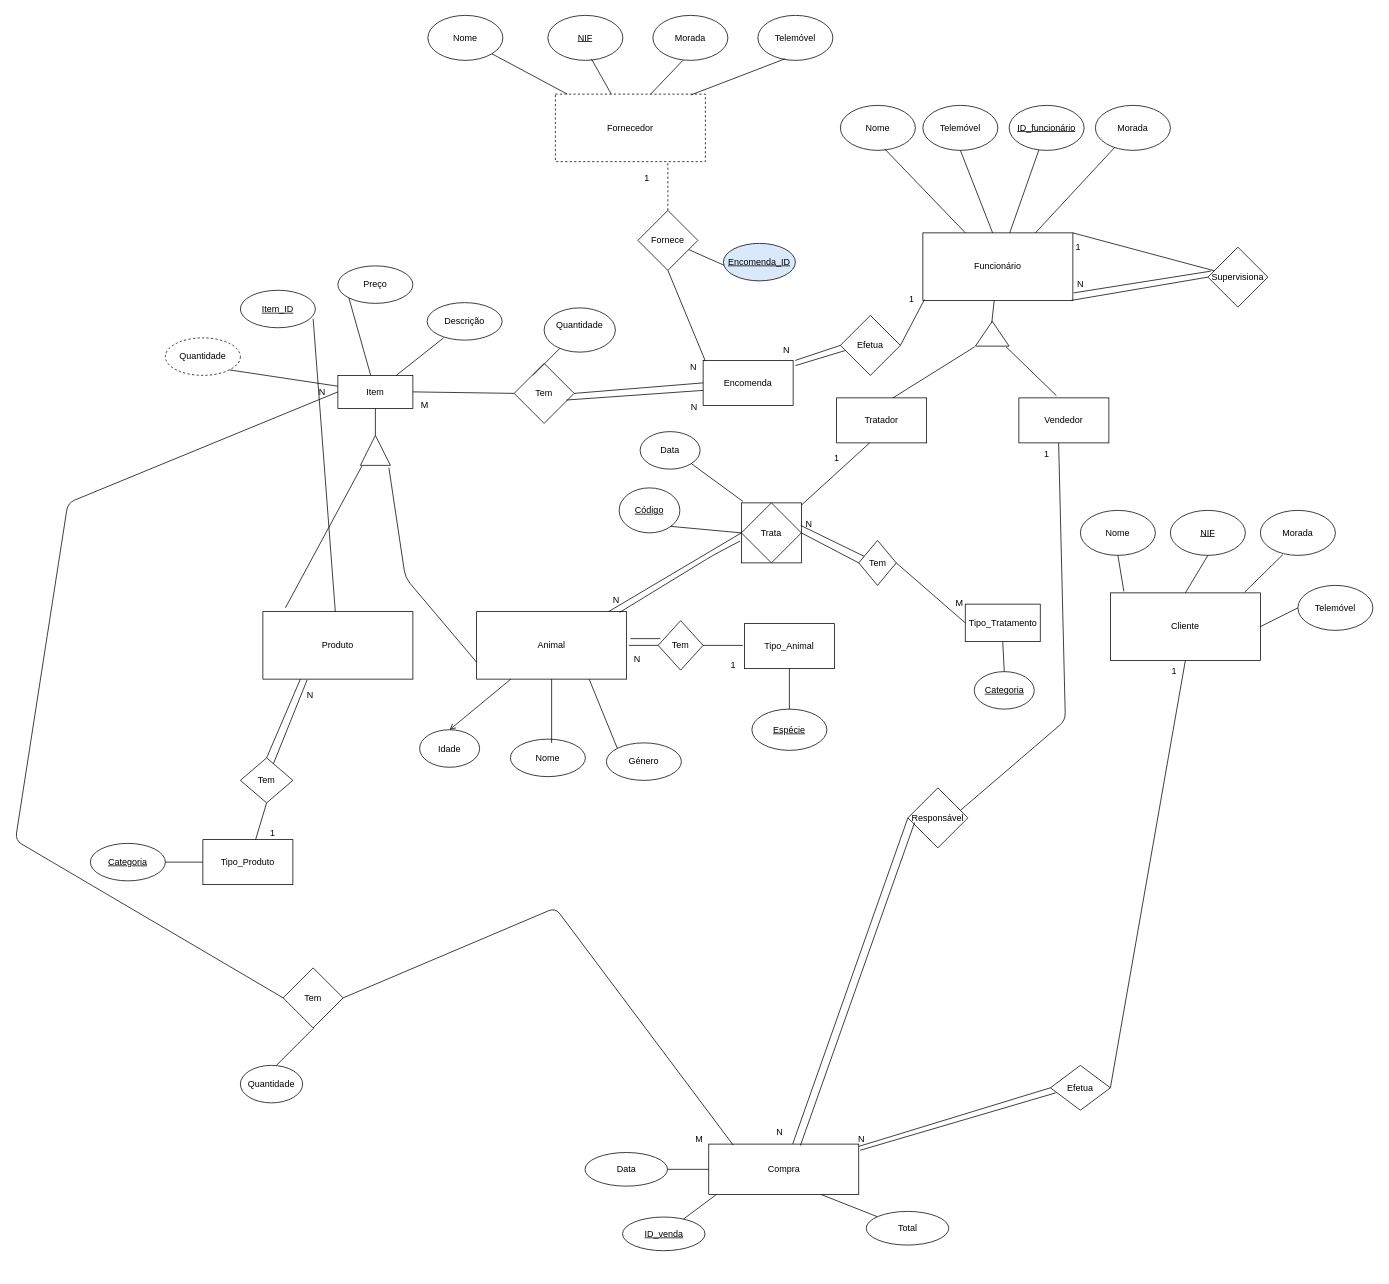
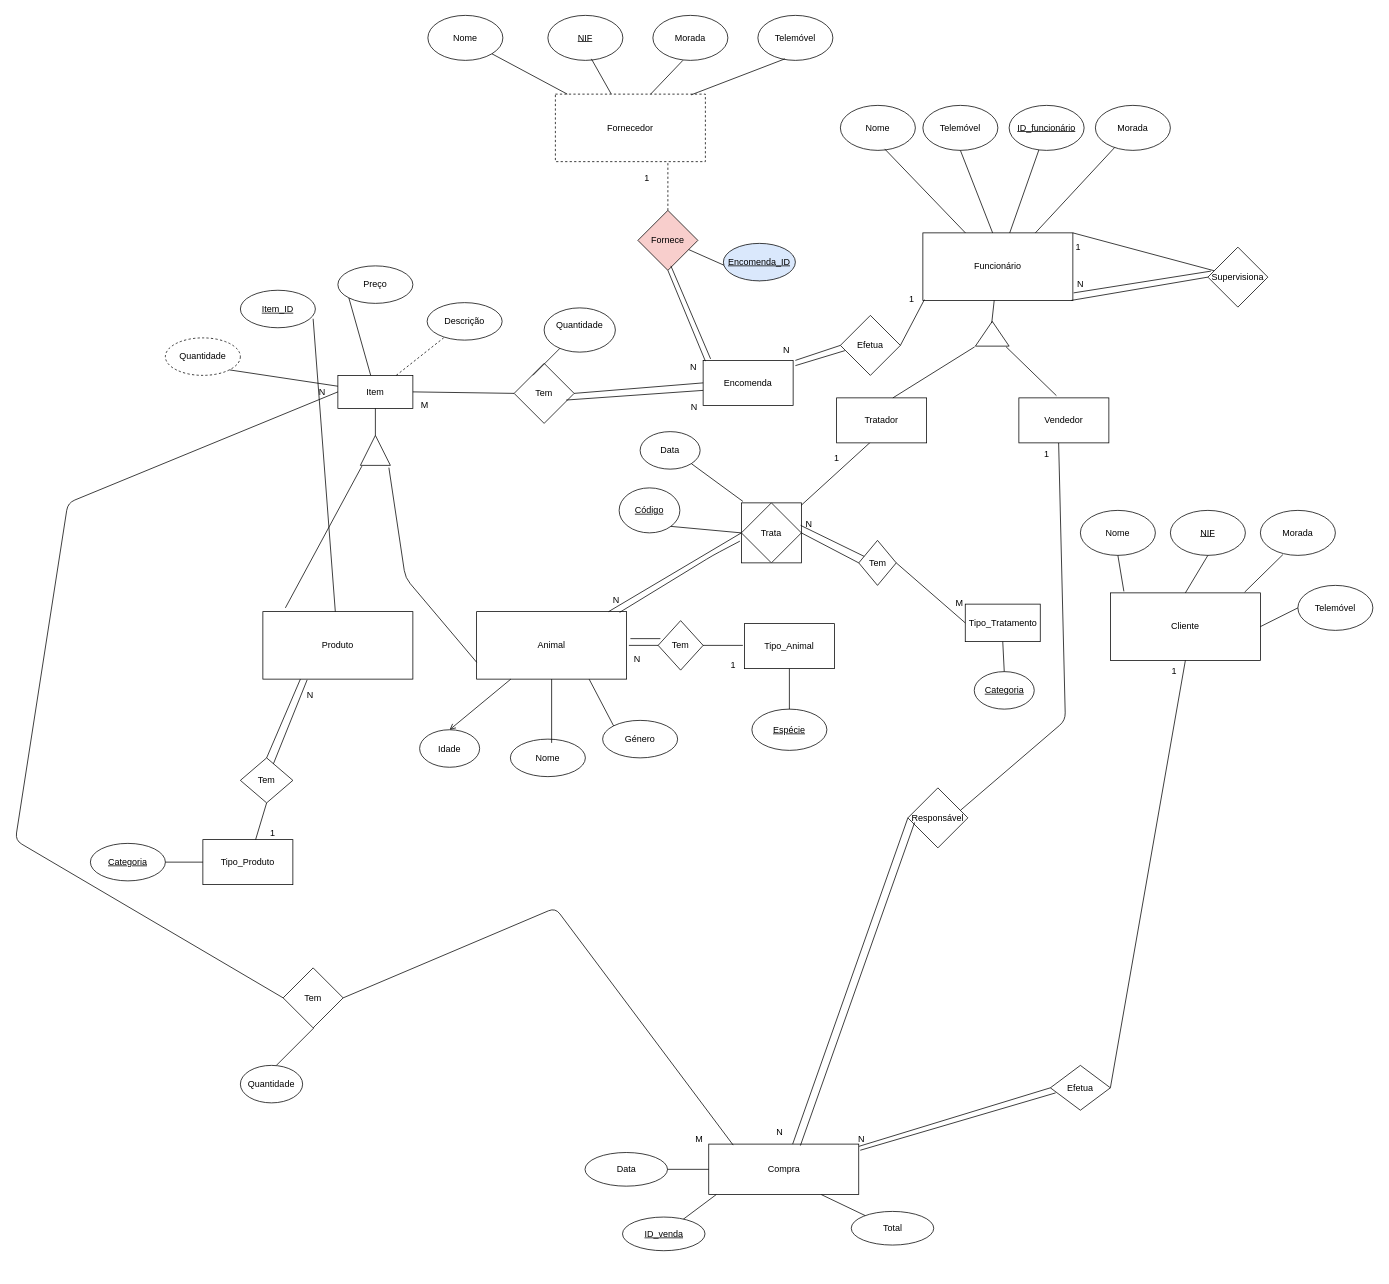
node "Fornece": fillcolor #ffffff -> #f8cecc
edge "Fornece" -- "Encomenda": added
edge "Descrição" -- "Item": style solid -> dashed
node "Género": moved (644, 762) -> (640, 739)
node "Total": moved (908, 1228) -> (893, 1228)
